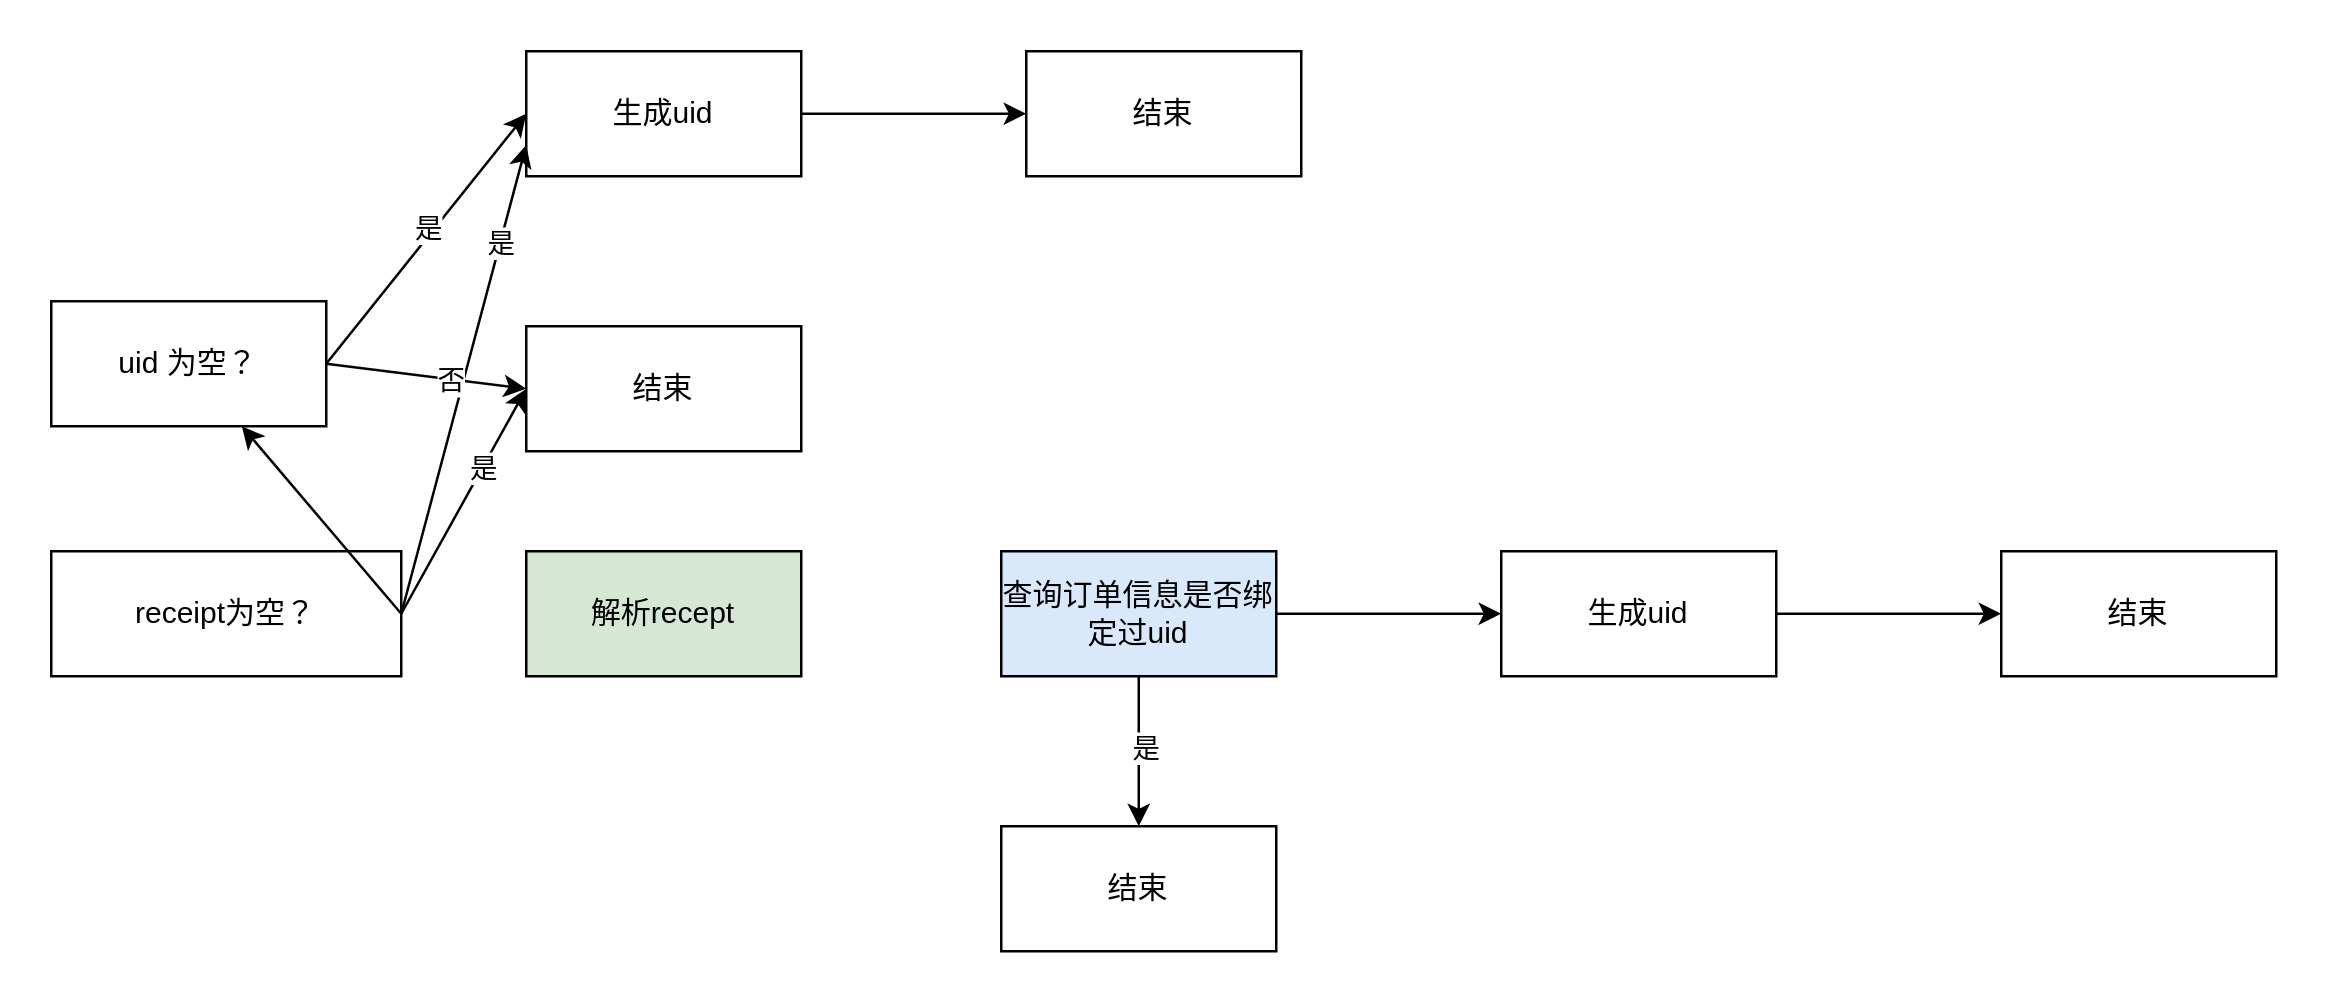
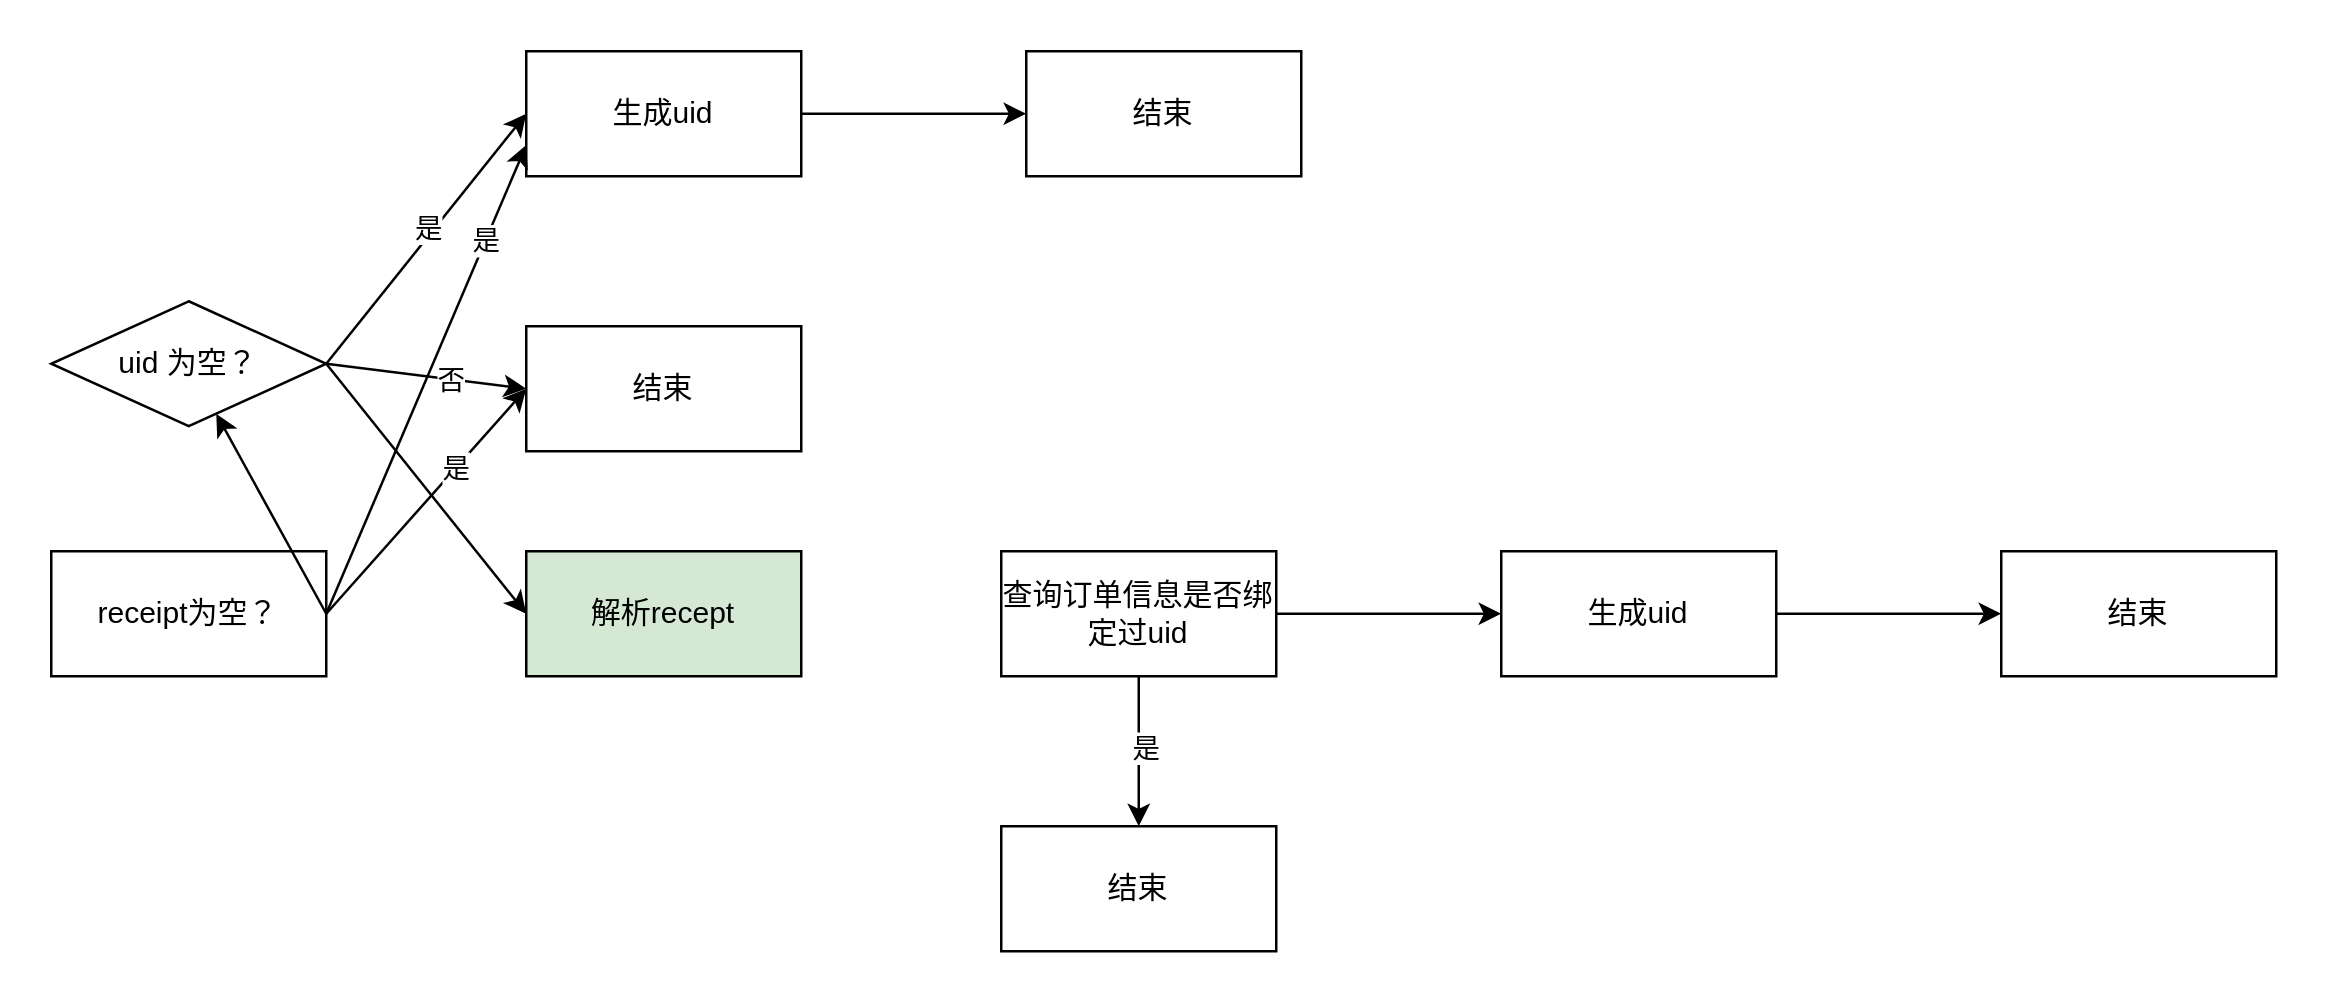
node "uid 为空？": shape rectangle -> diamond
edge "uid 为空？" -> "解析recept": added
node "receipt为空？": size 350x125 -> 275x125
node "查询订单信息是否绑定过uid": fillcolor #dae8fc -> #ffffff
